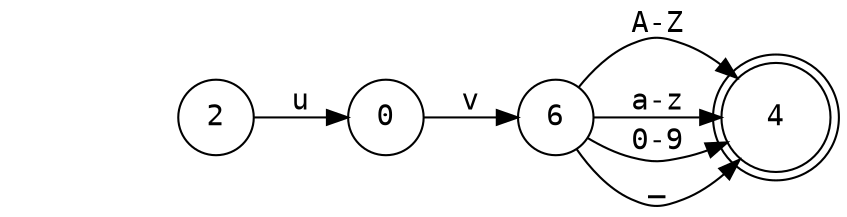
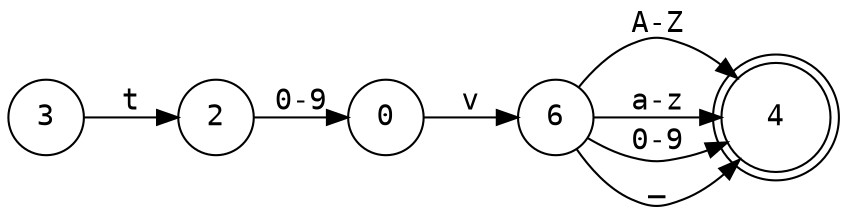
edge "2" -> "0": label "u" -> "0-9"
node "3": added
